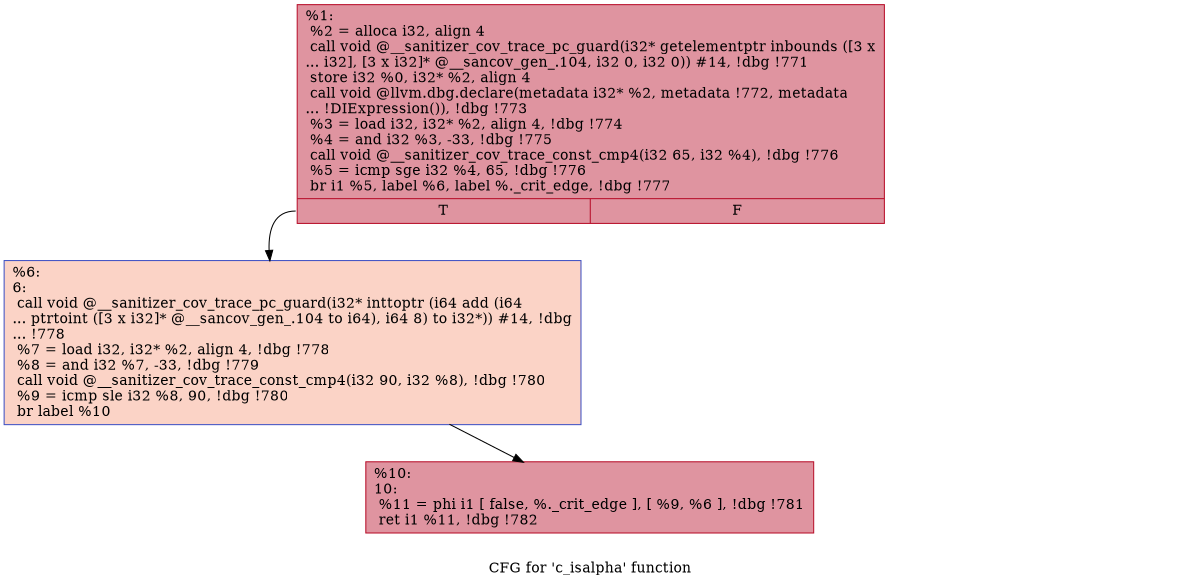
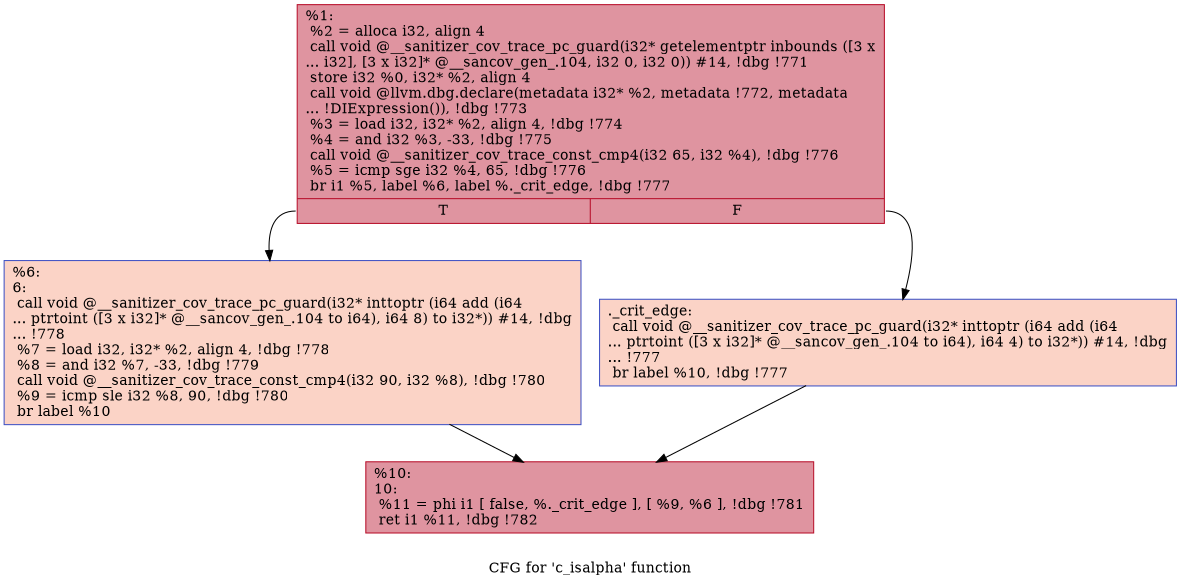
node "._crit_edge:": added
